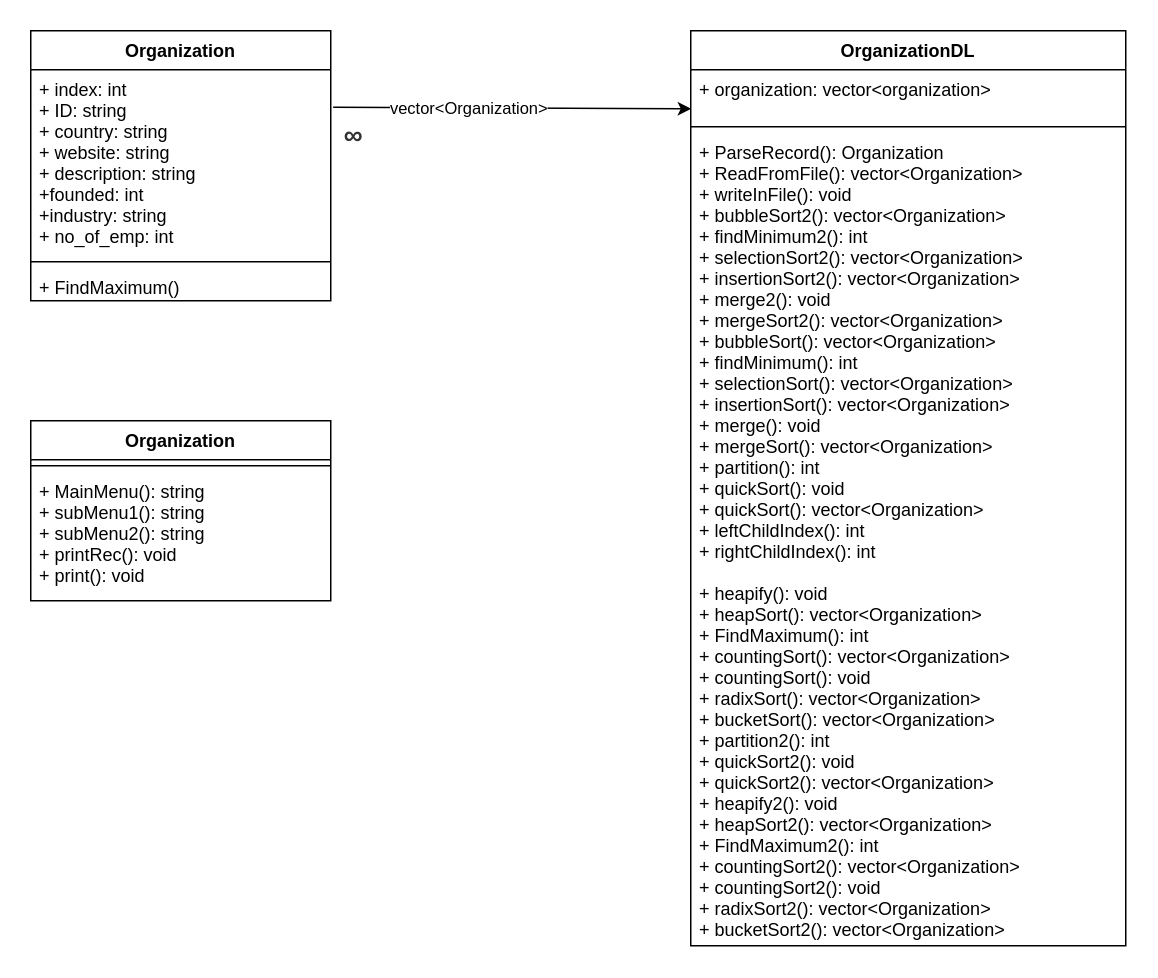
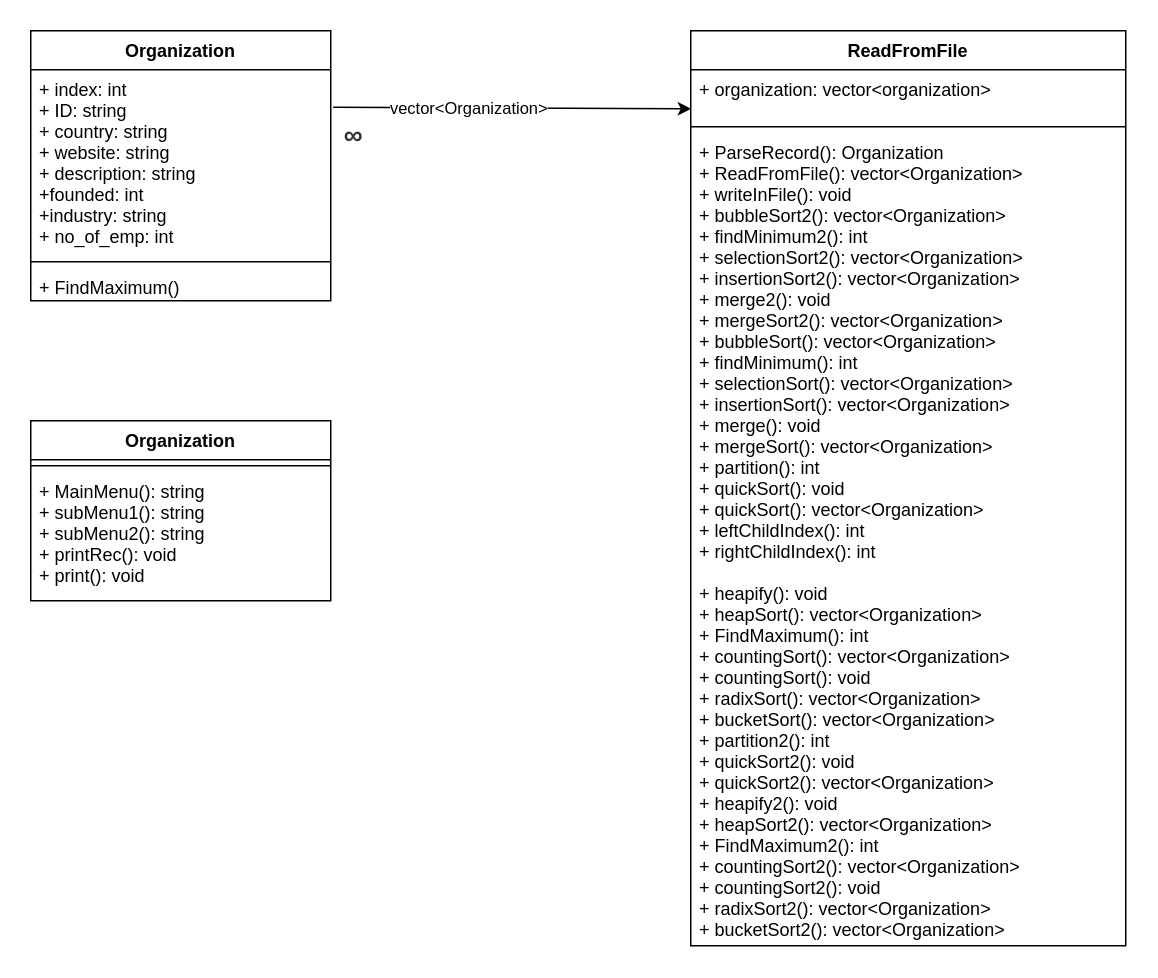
node "OrganizationDL": label "OrganizationDL" -> "ReadFromFile"
